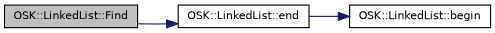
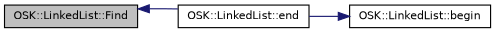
edge "OSK::LinkedList::Find" -> "OSK::LinkedList::end": reversed
